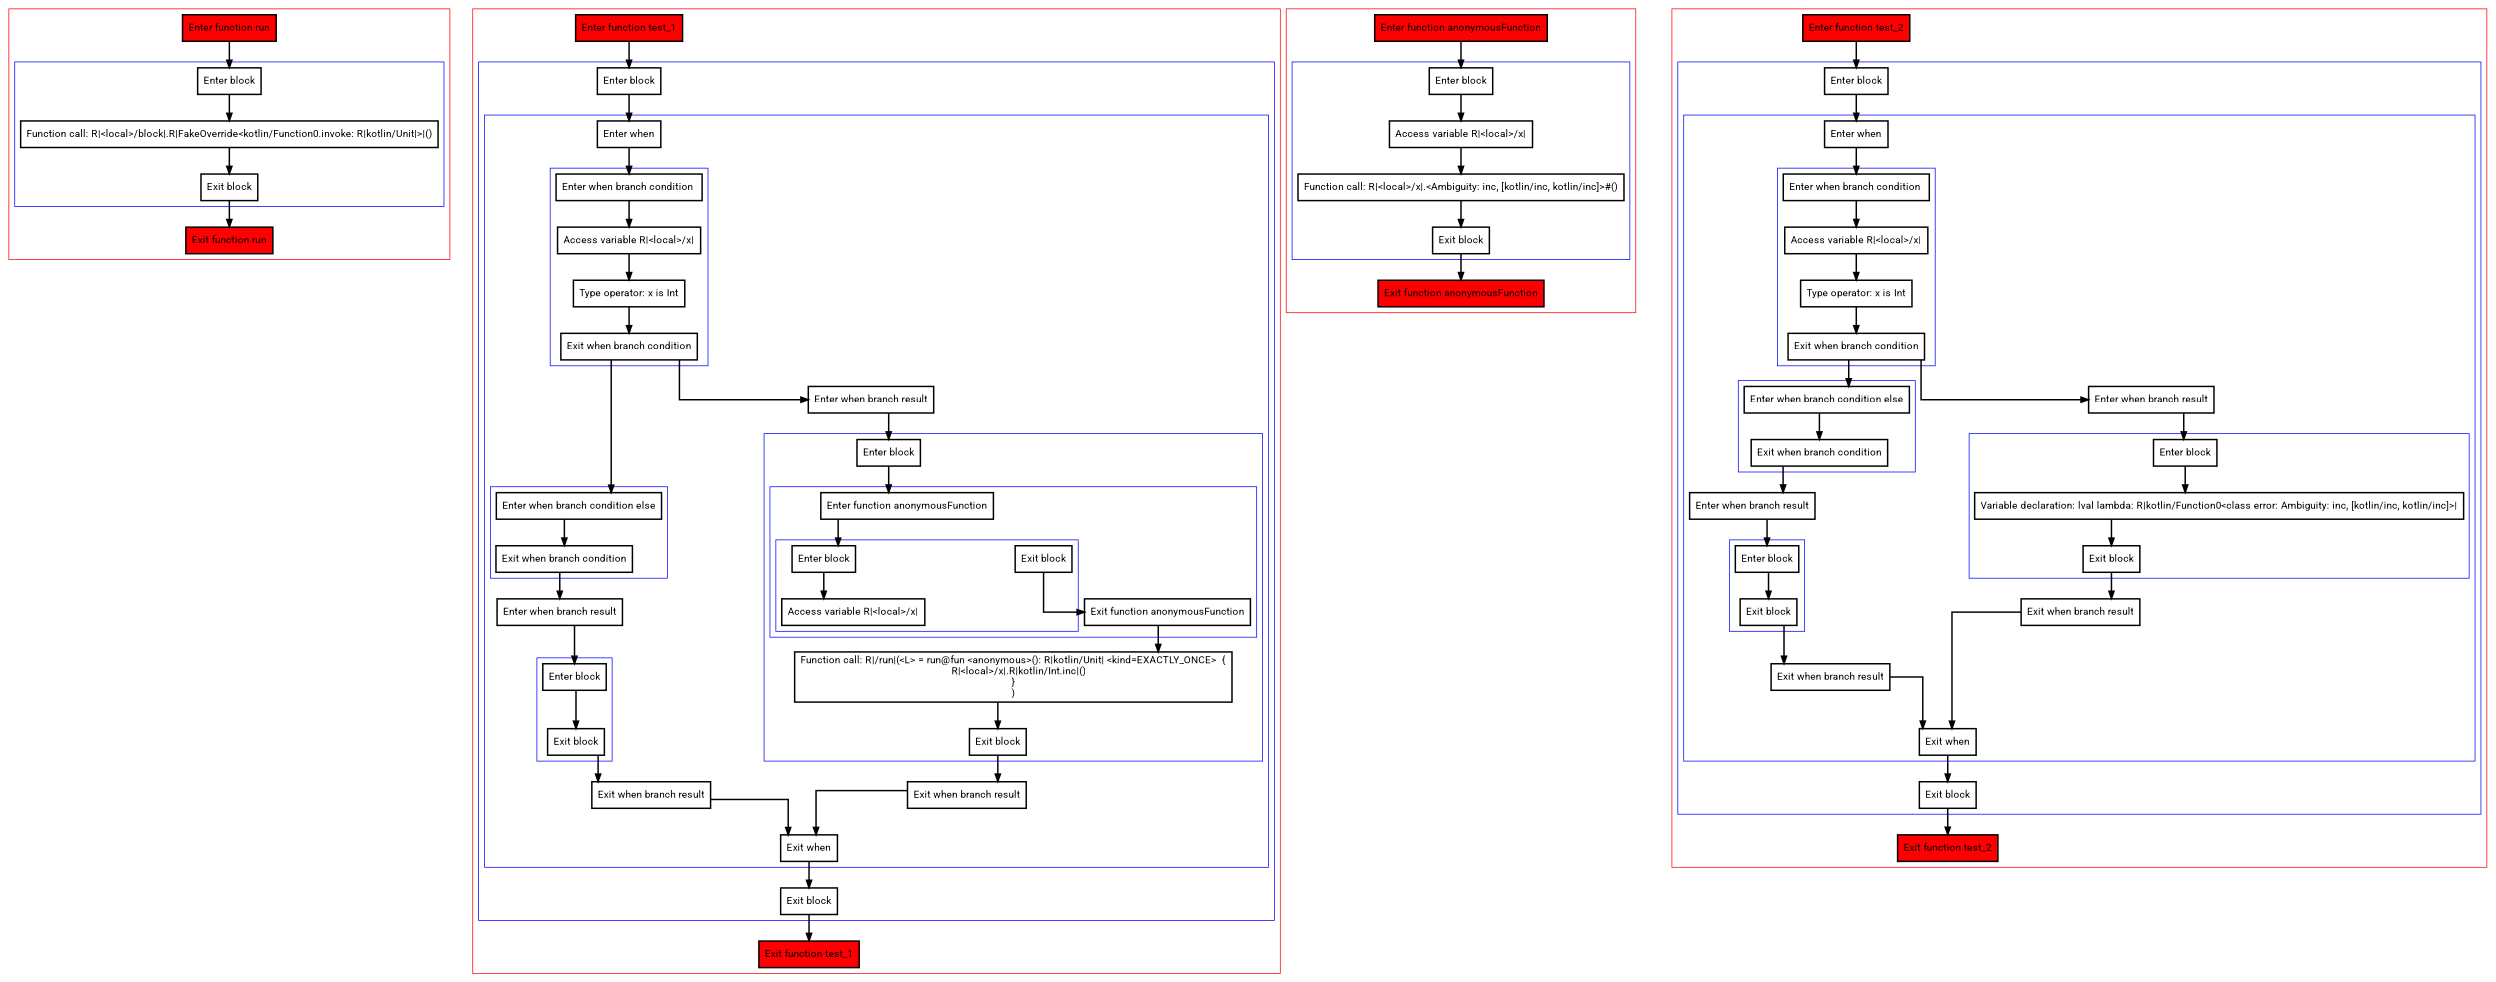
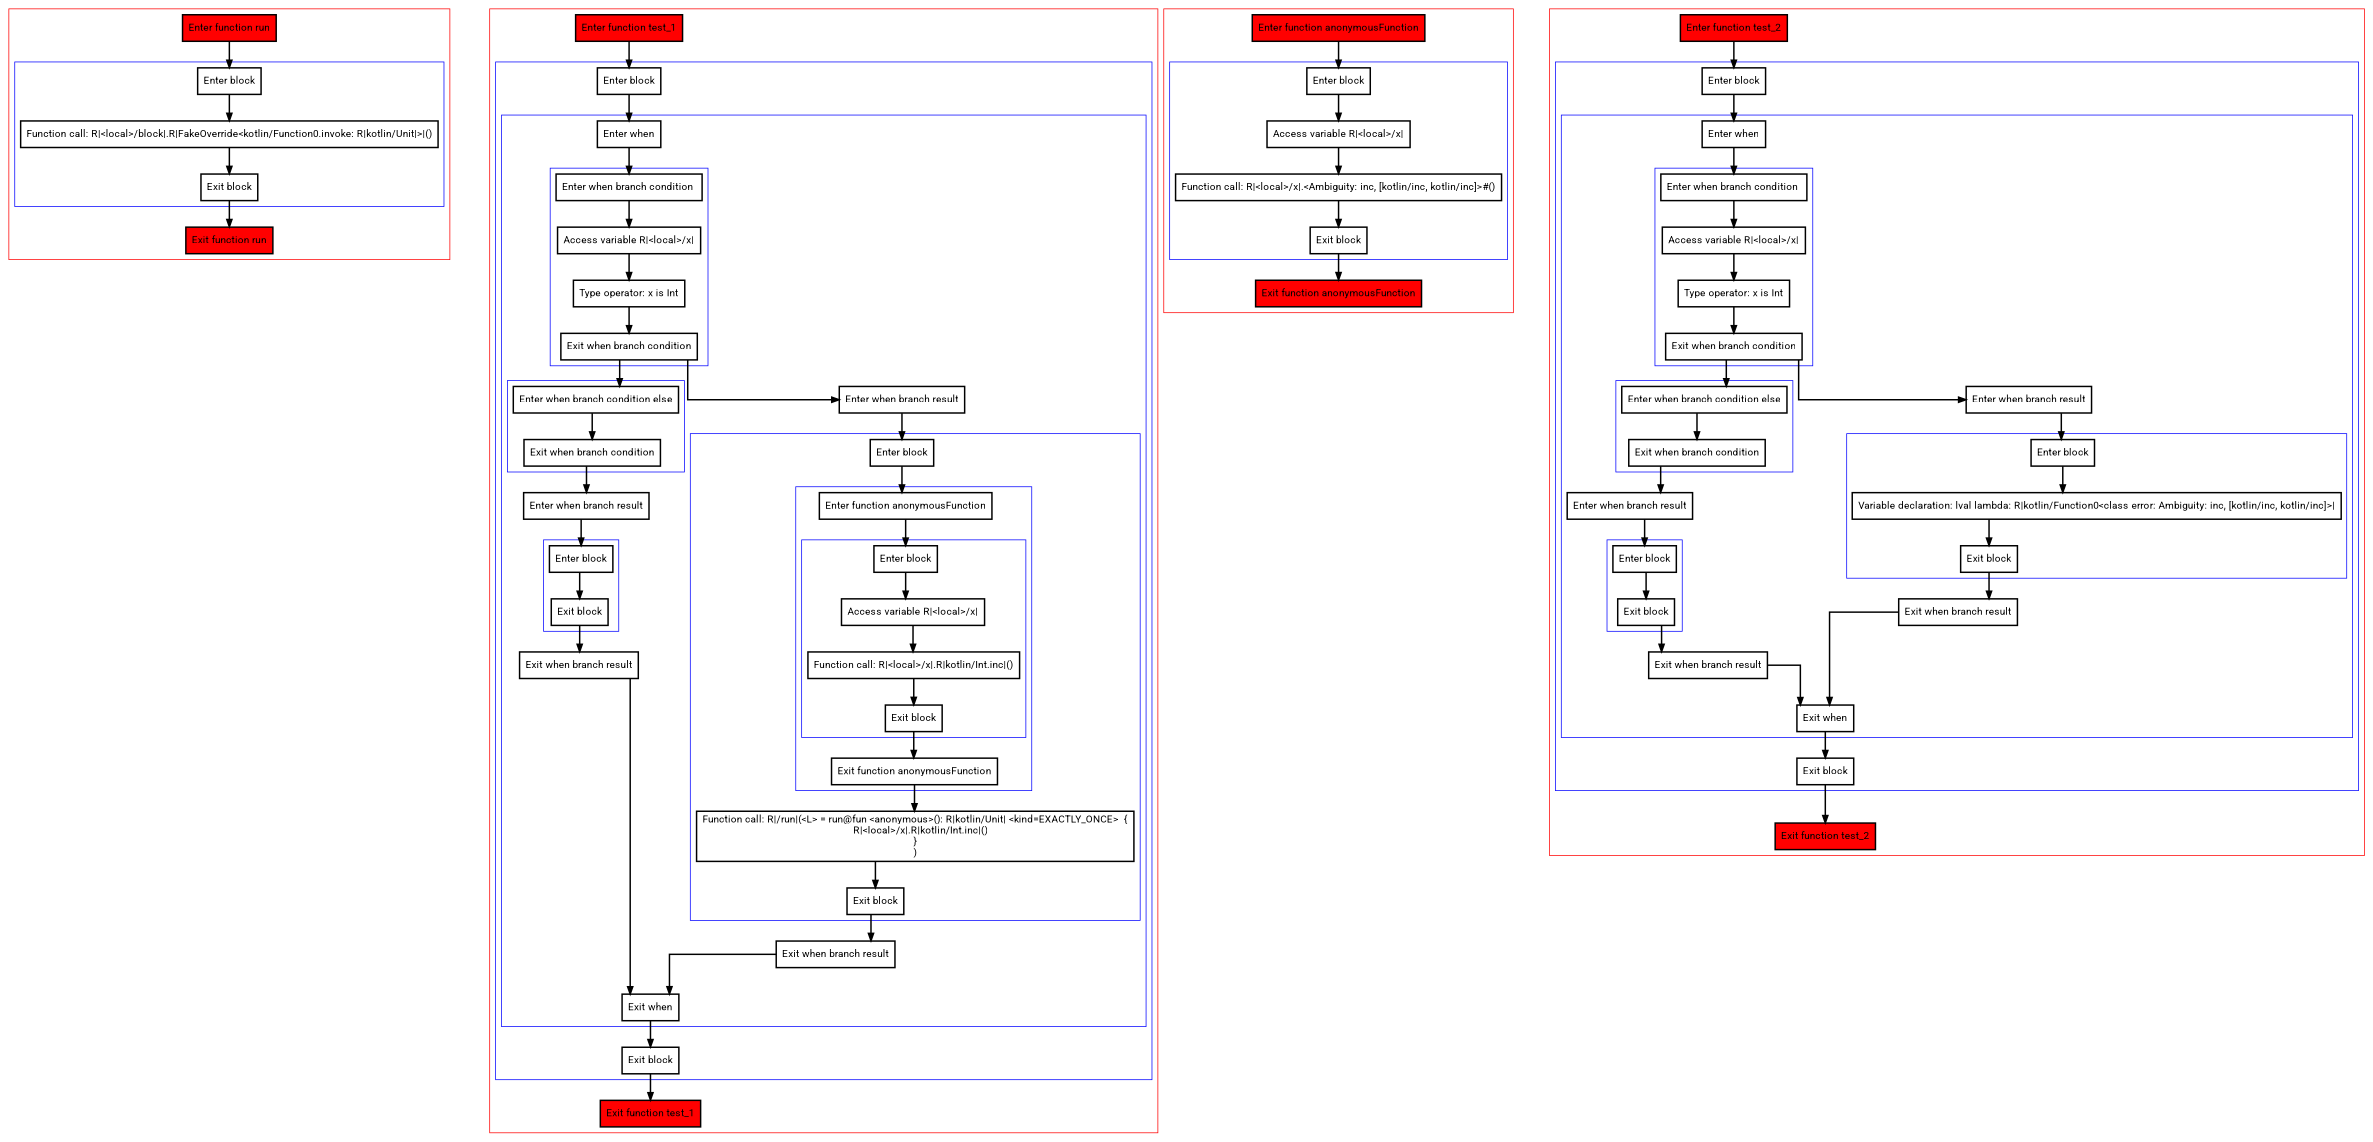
node "Function call: R|<local>/x|.R|kotlin/Int.inc|()": added
